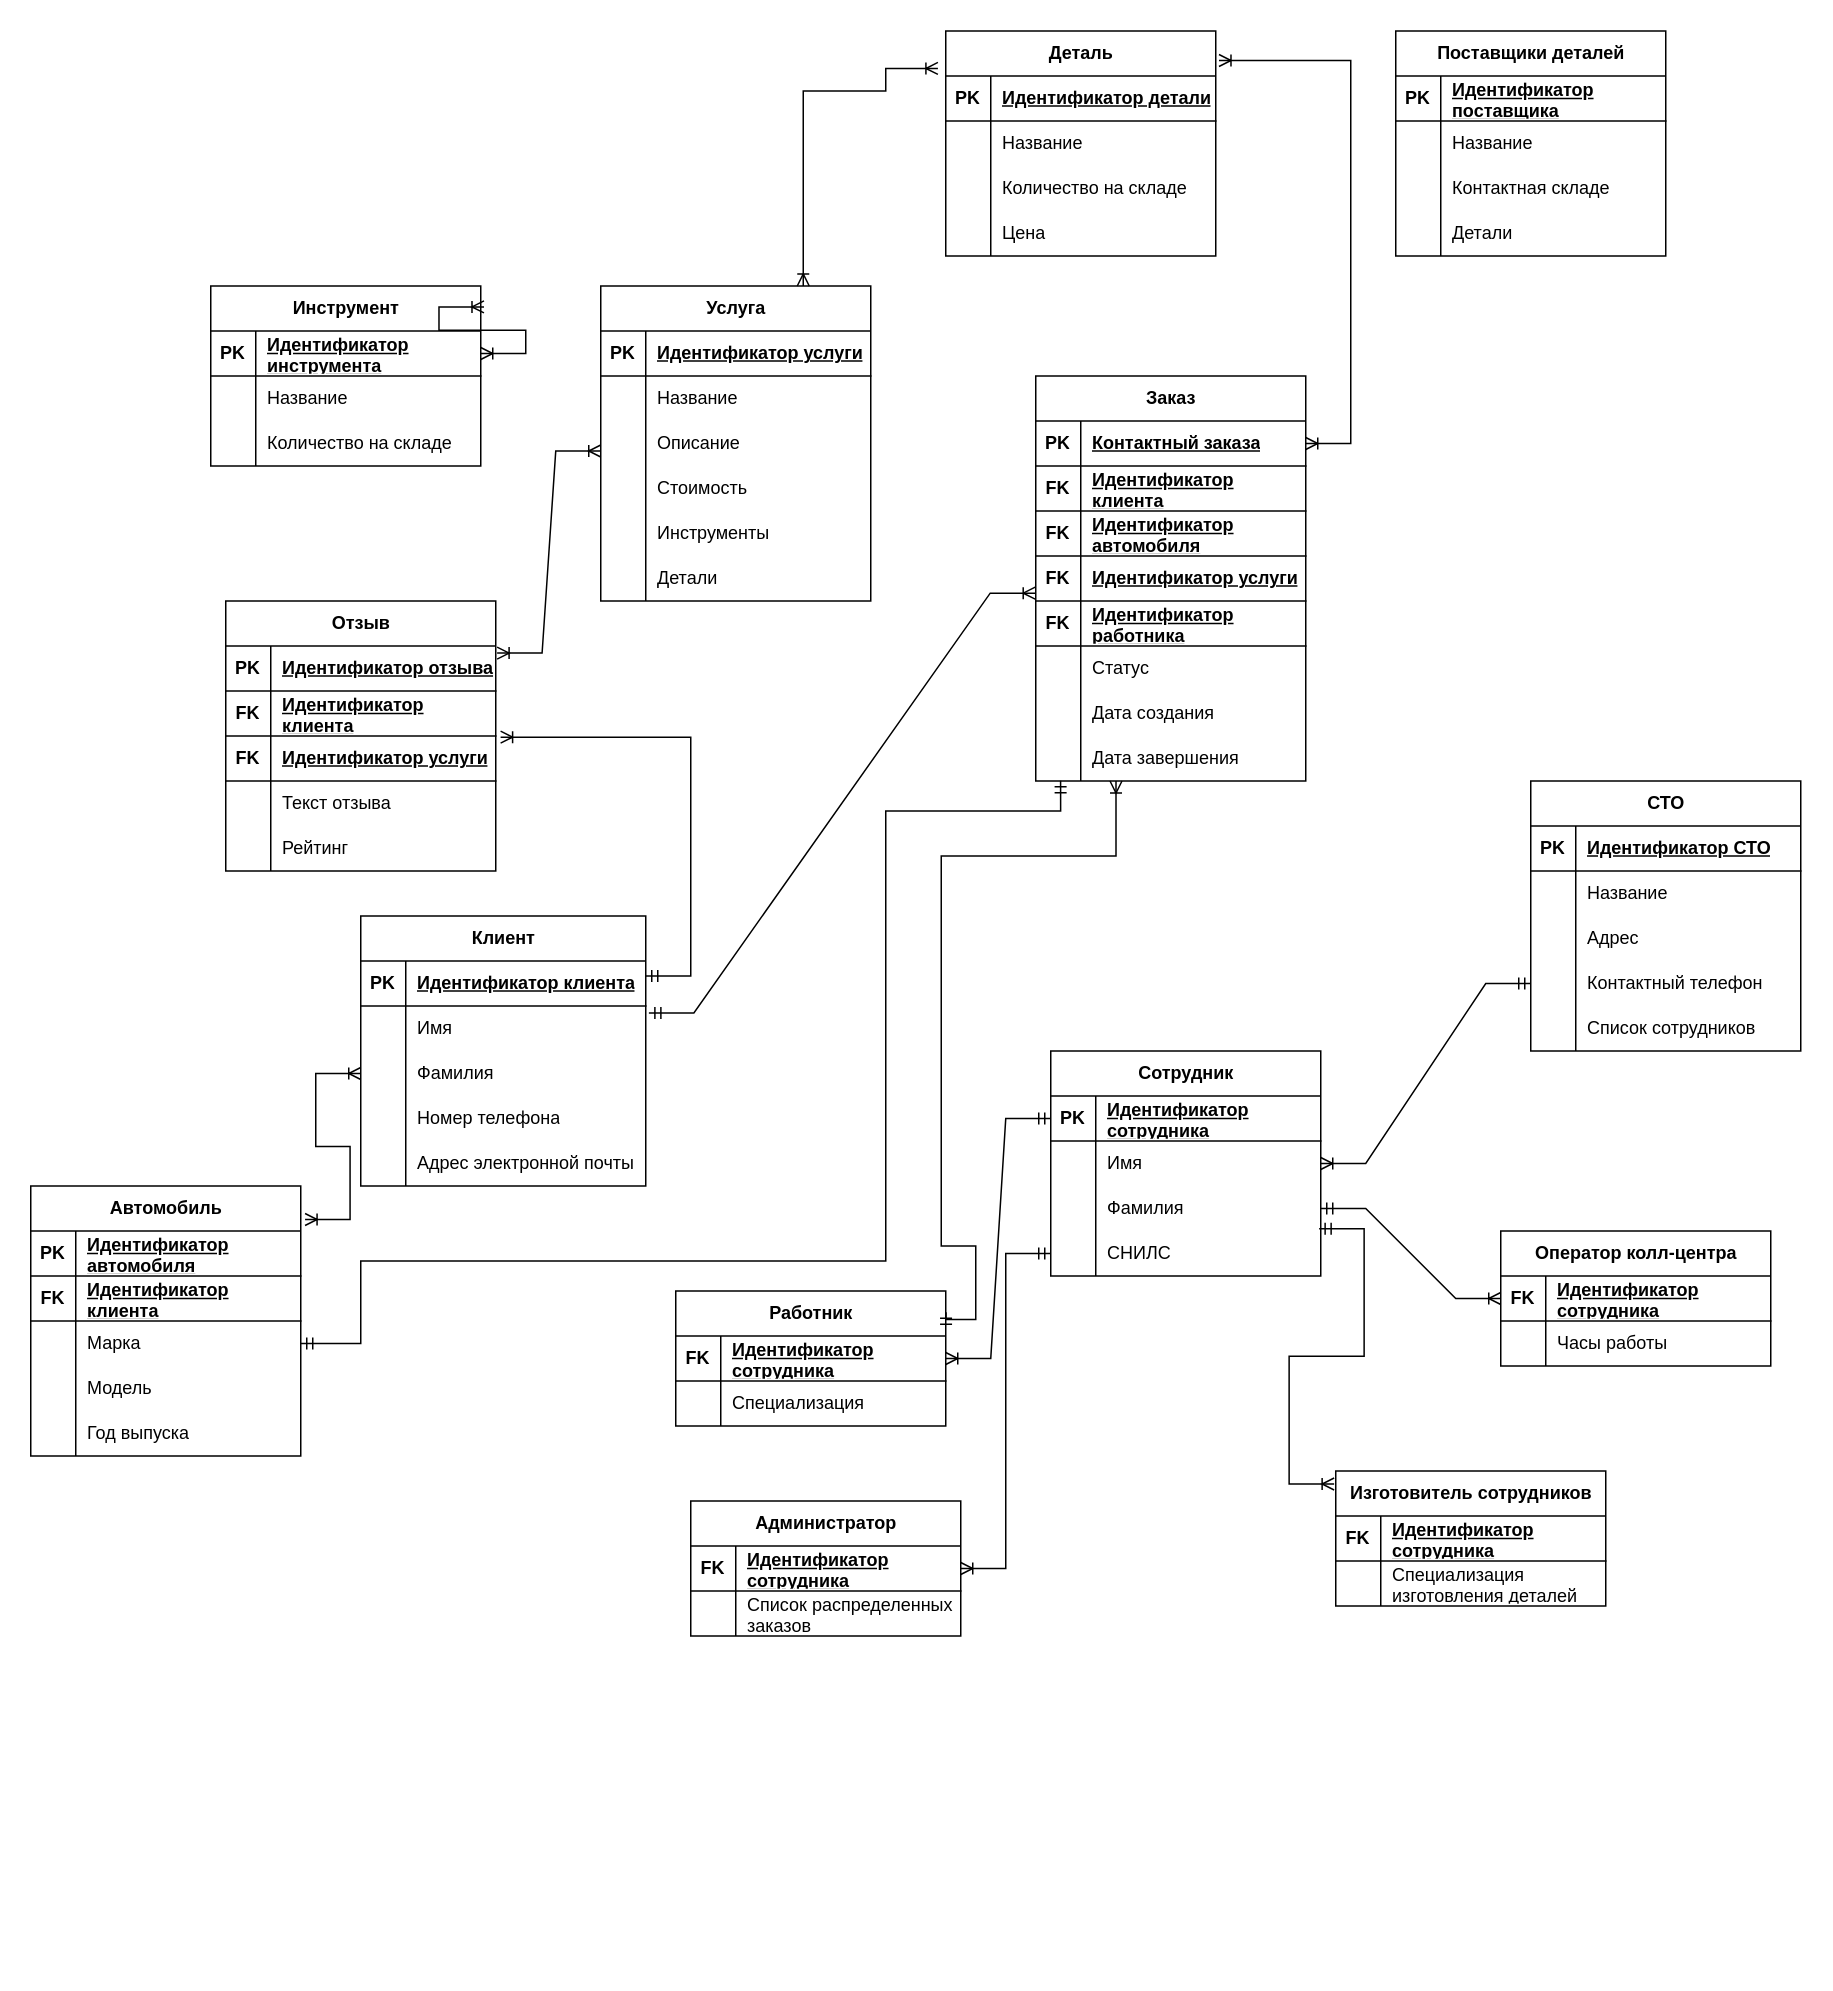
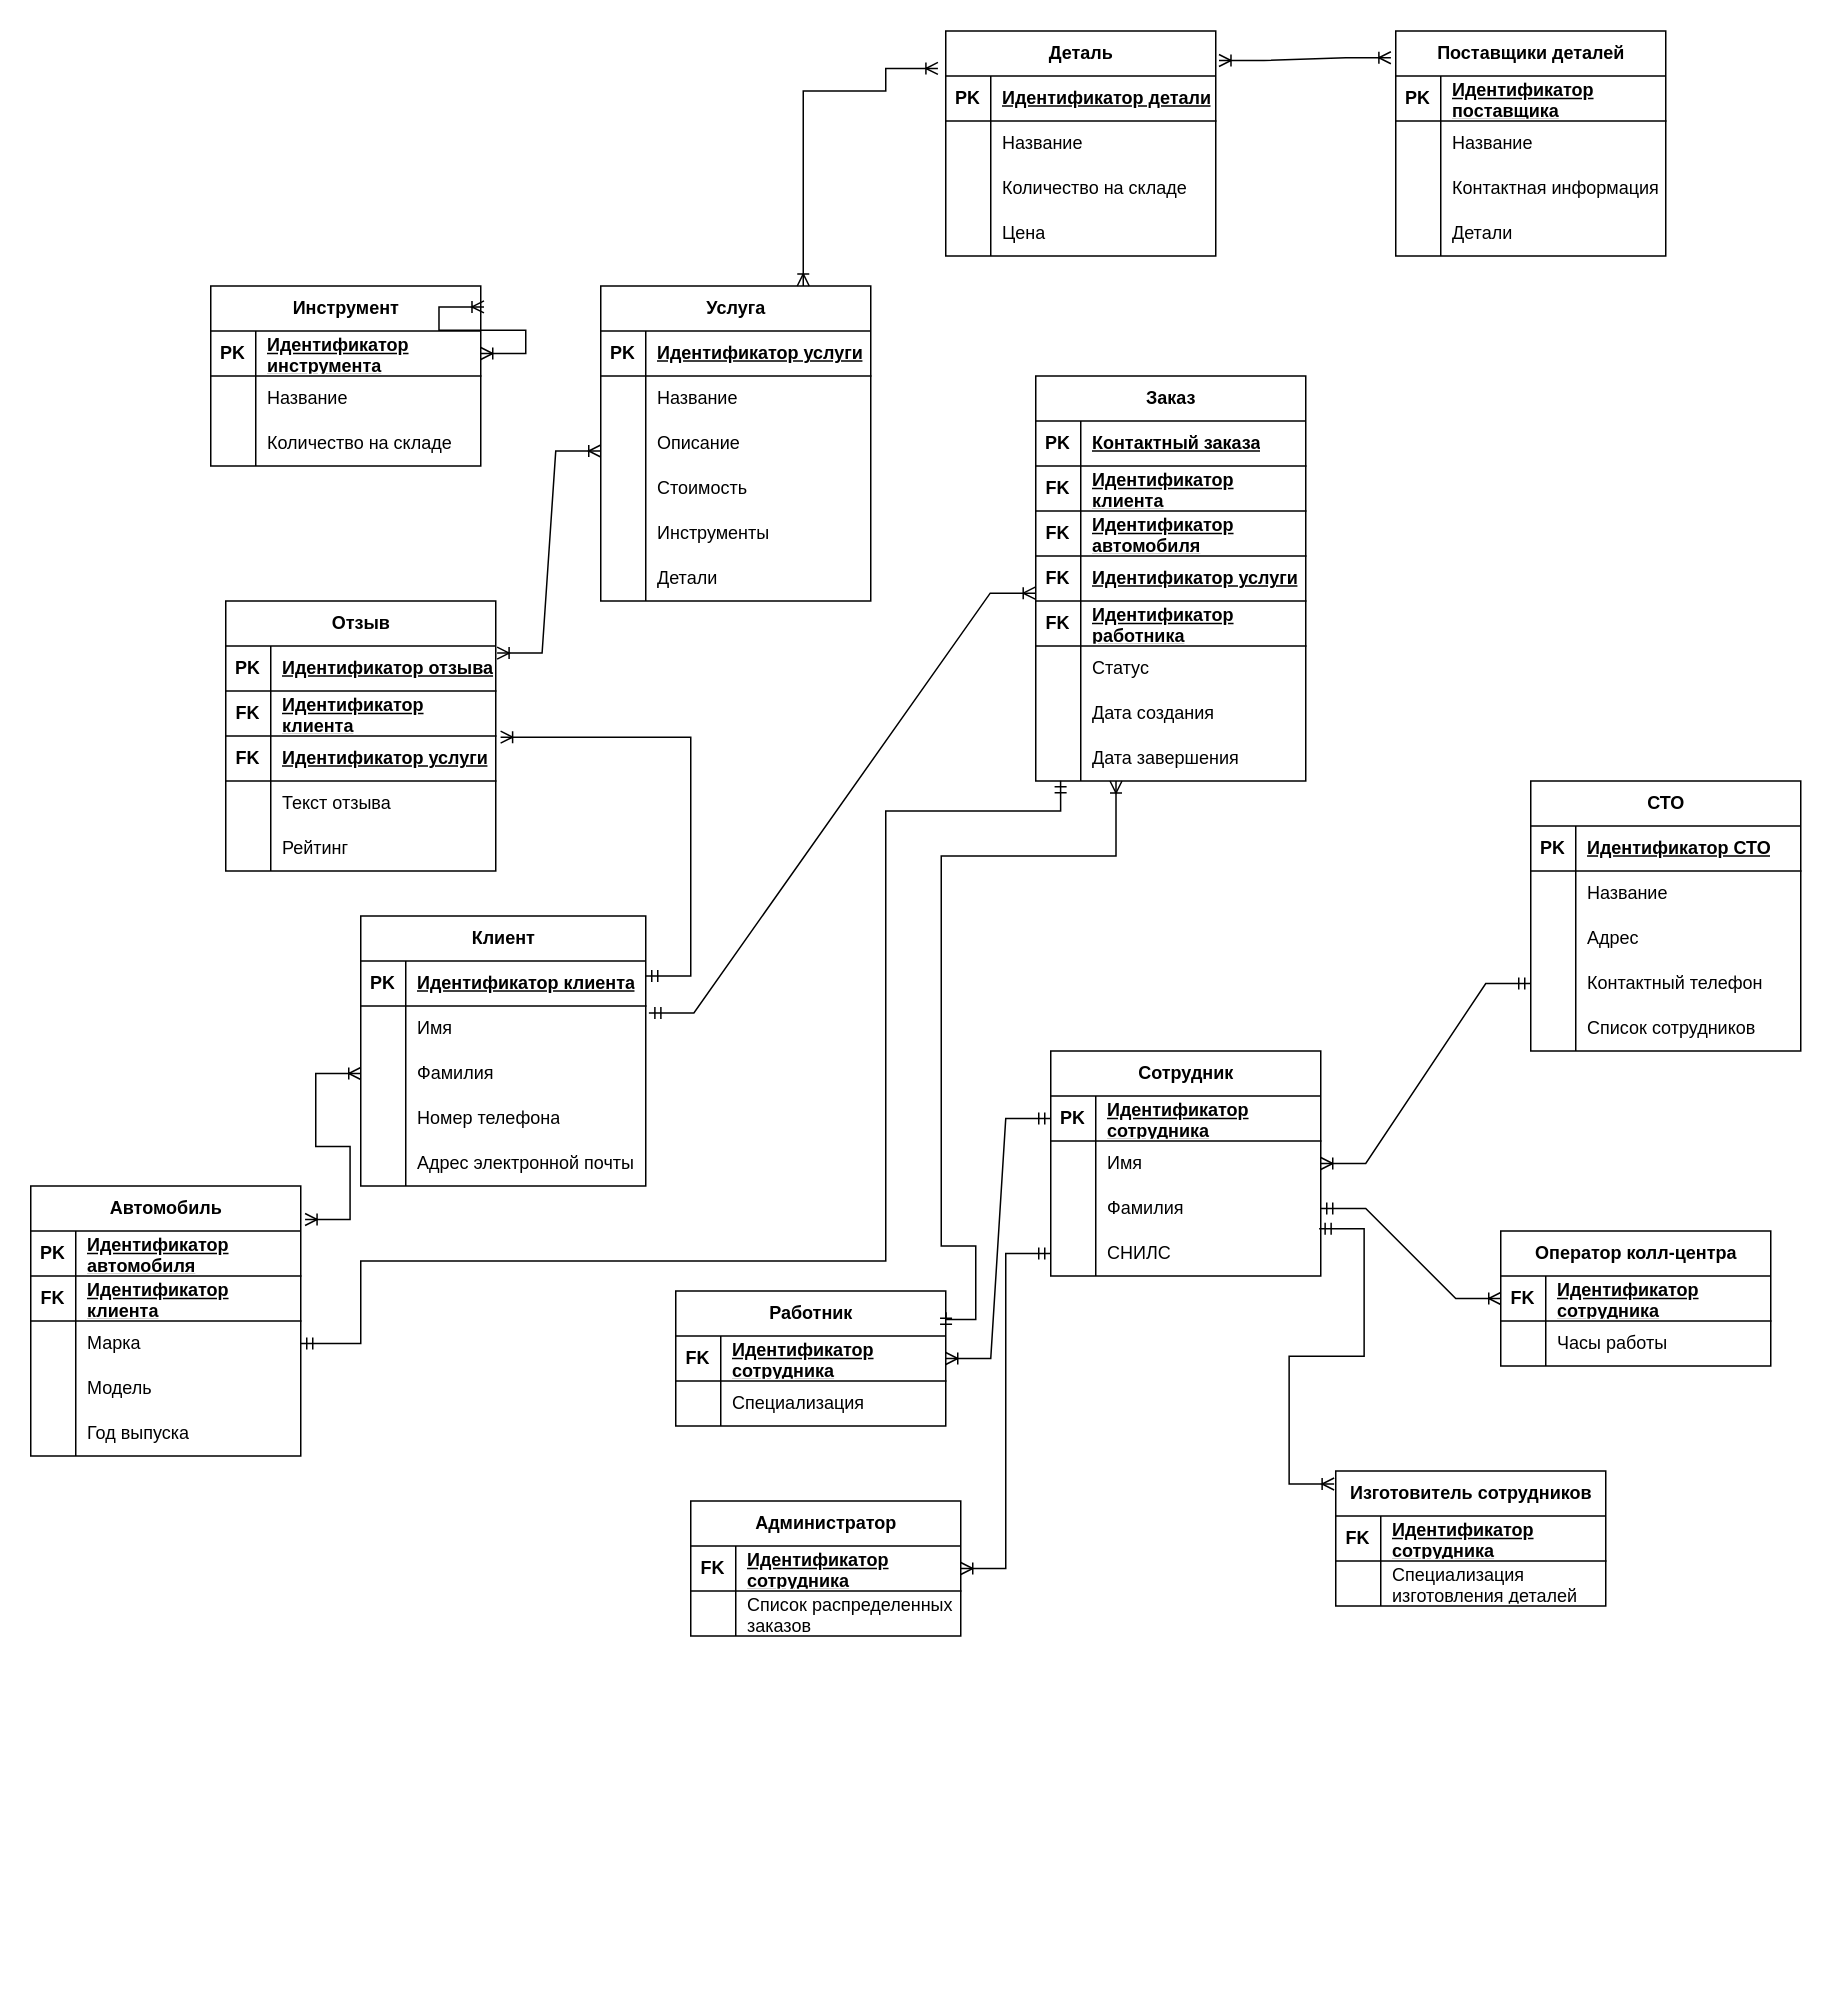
node "Контактная складе": label "Контактная складе" -> "Контактная информация"
edge "Деталь" -- "Контактный заказа": now "Деталь" -- "Поставщики деталей"
